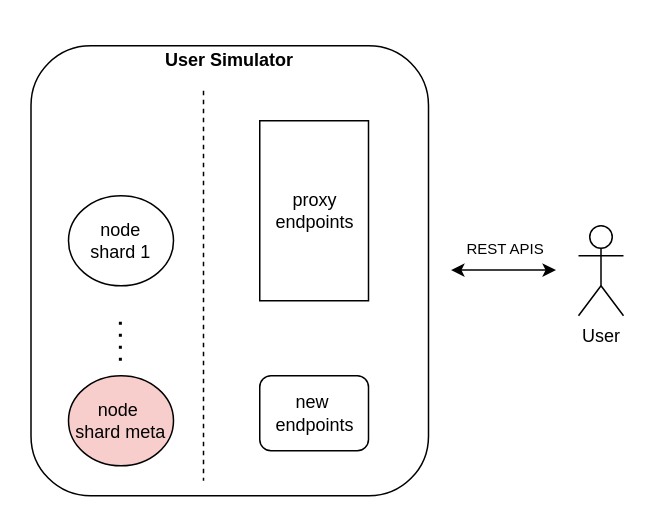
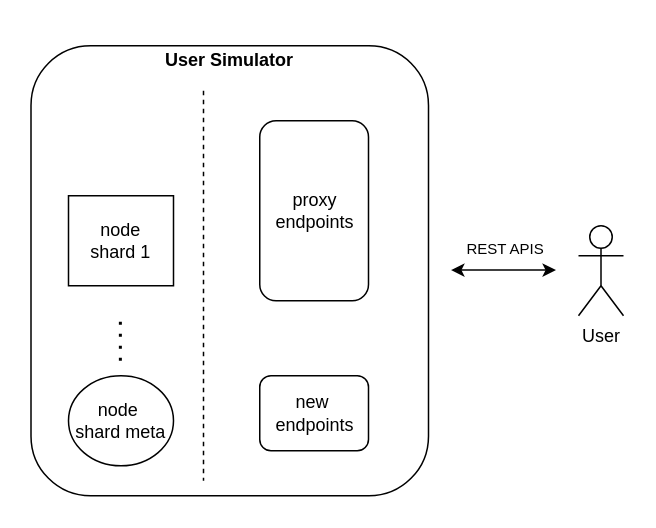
node "proxy endpoints": shape rectangle -> rounded rectangle
node "node shard 1": shape ellipse -> rectangle
node "node shard meta": fillcolor #f8cecc -> #ffffff
